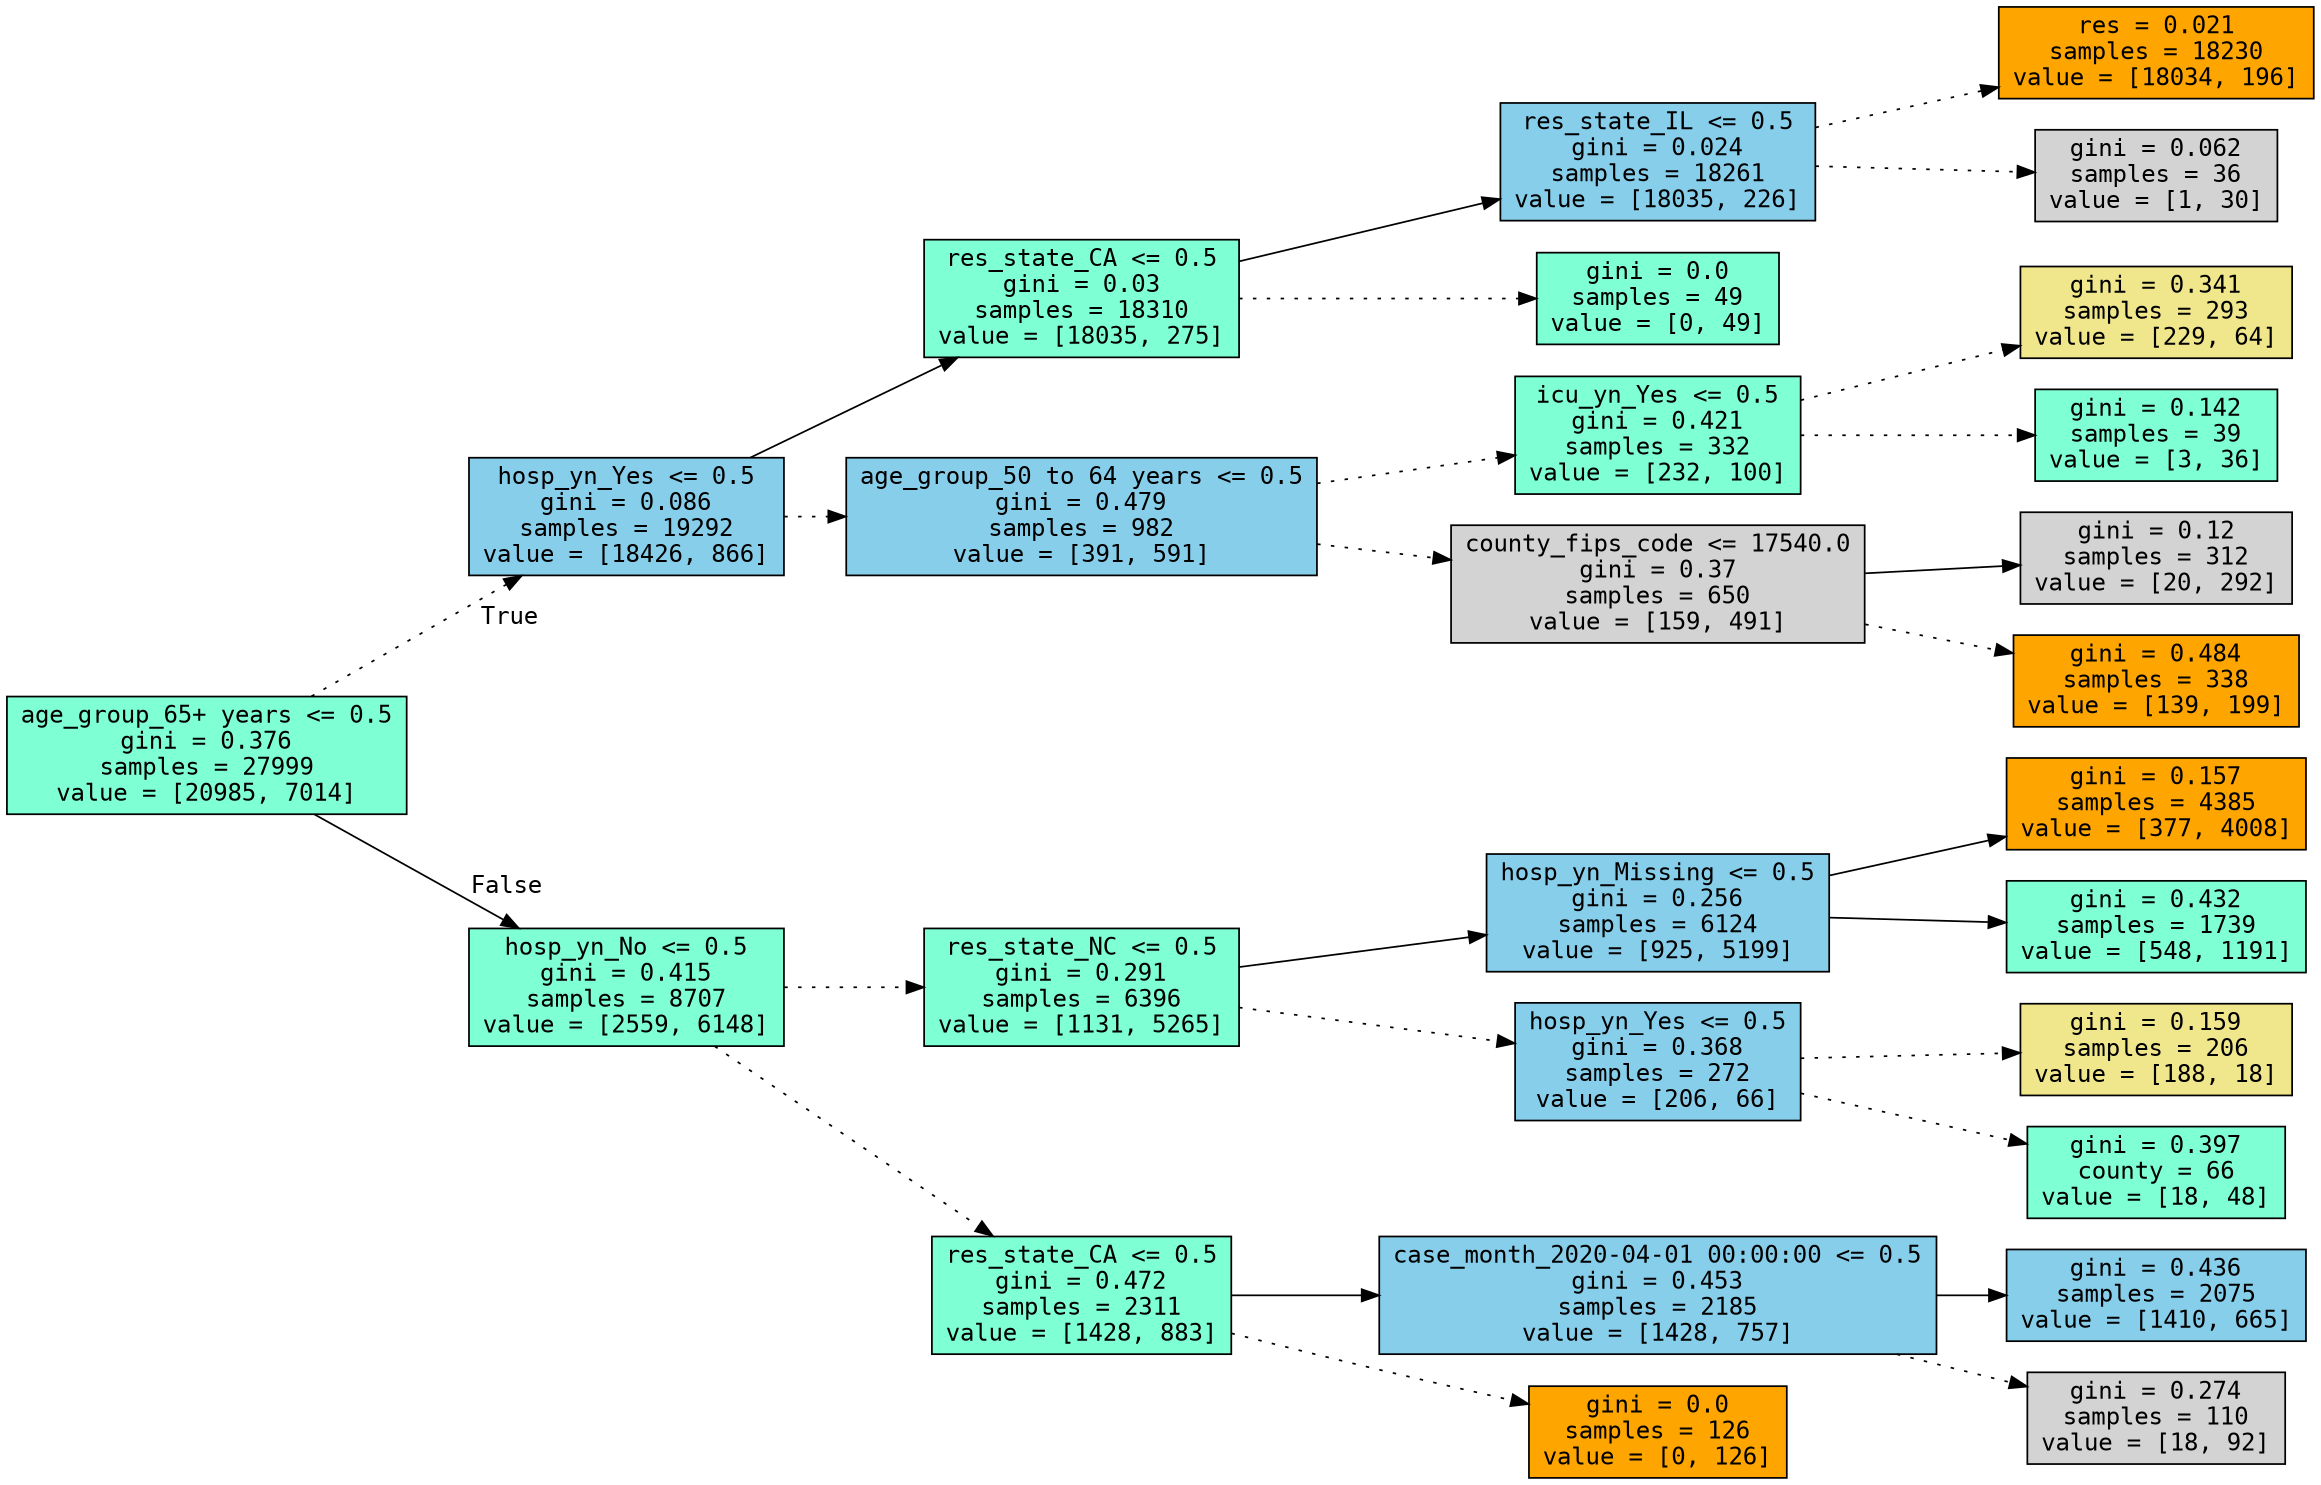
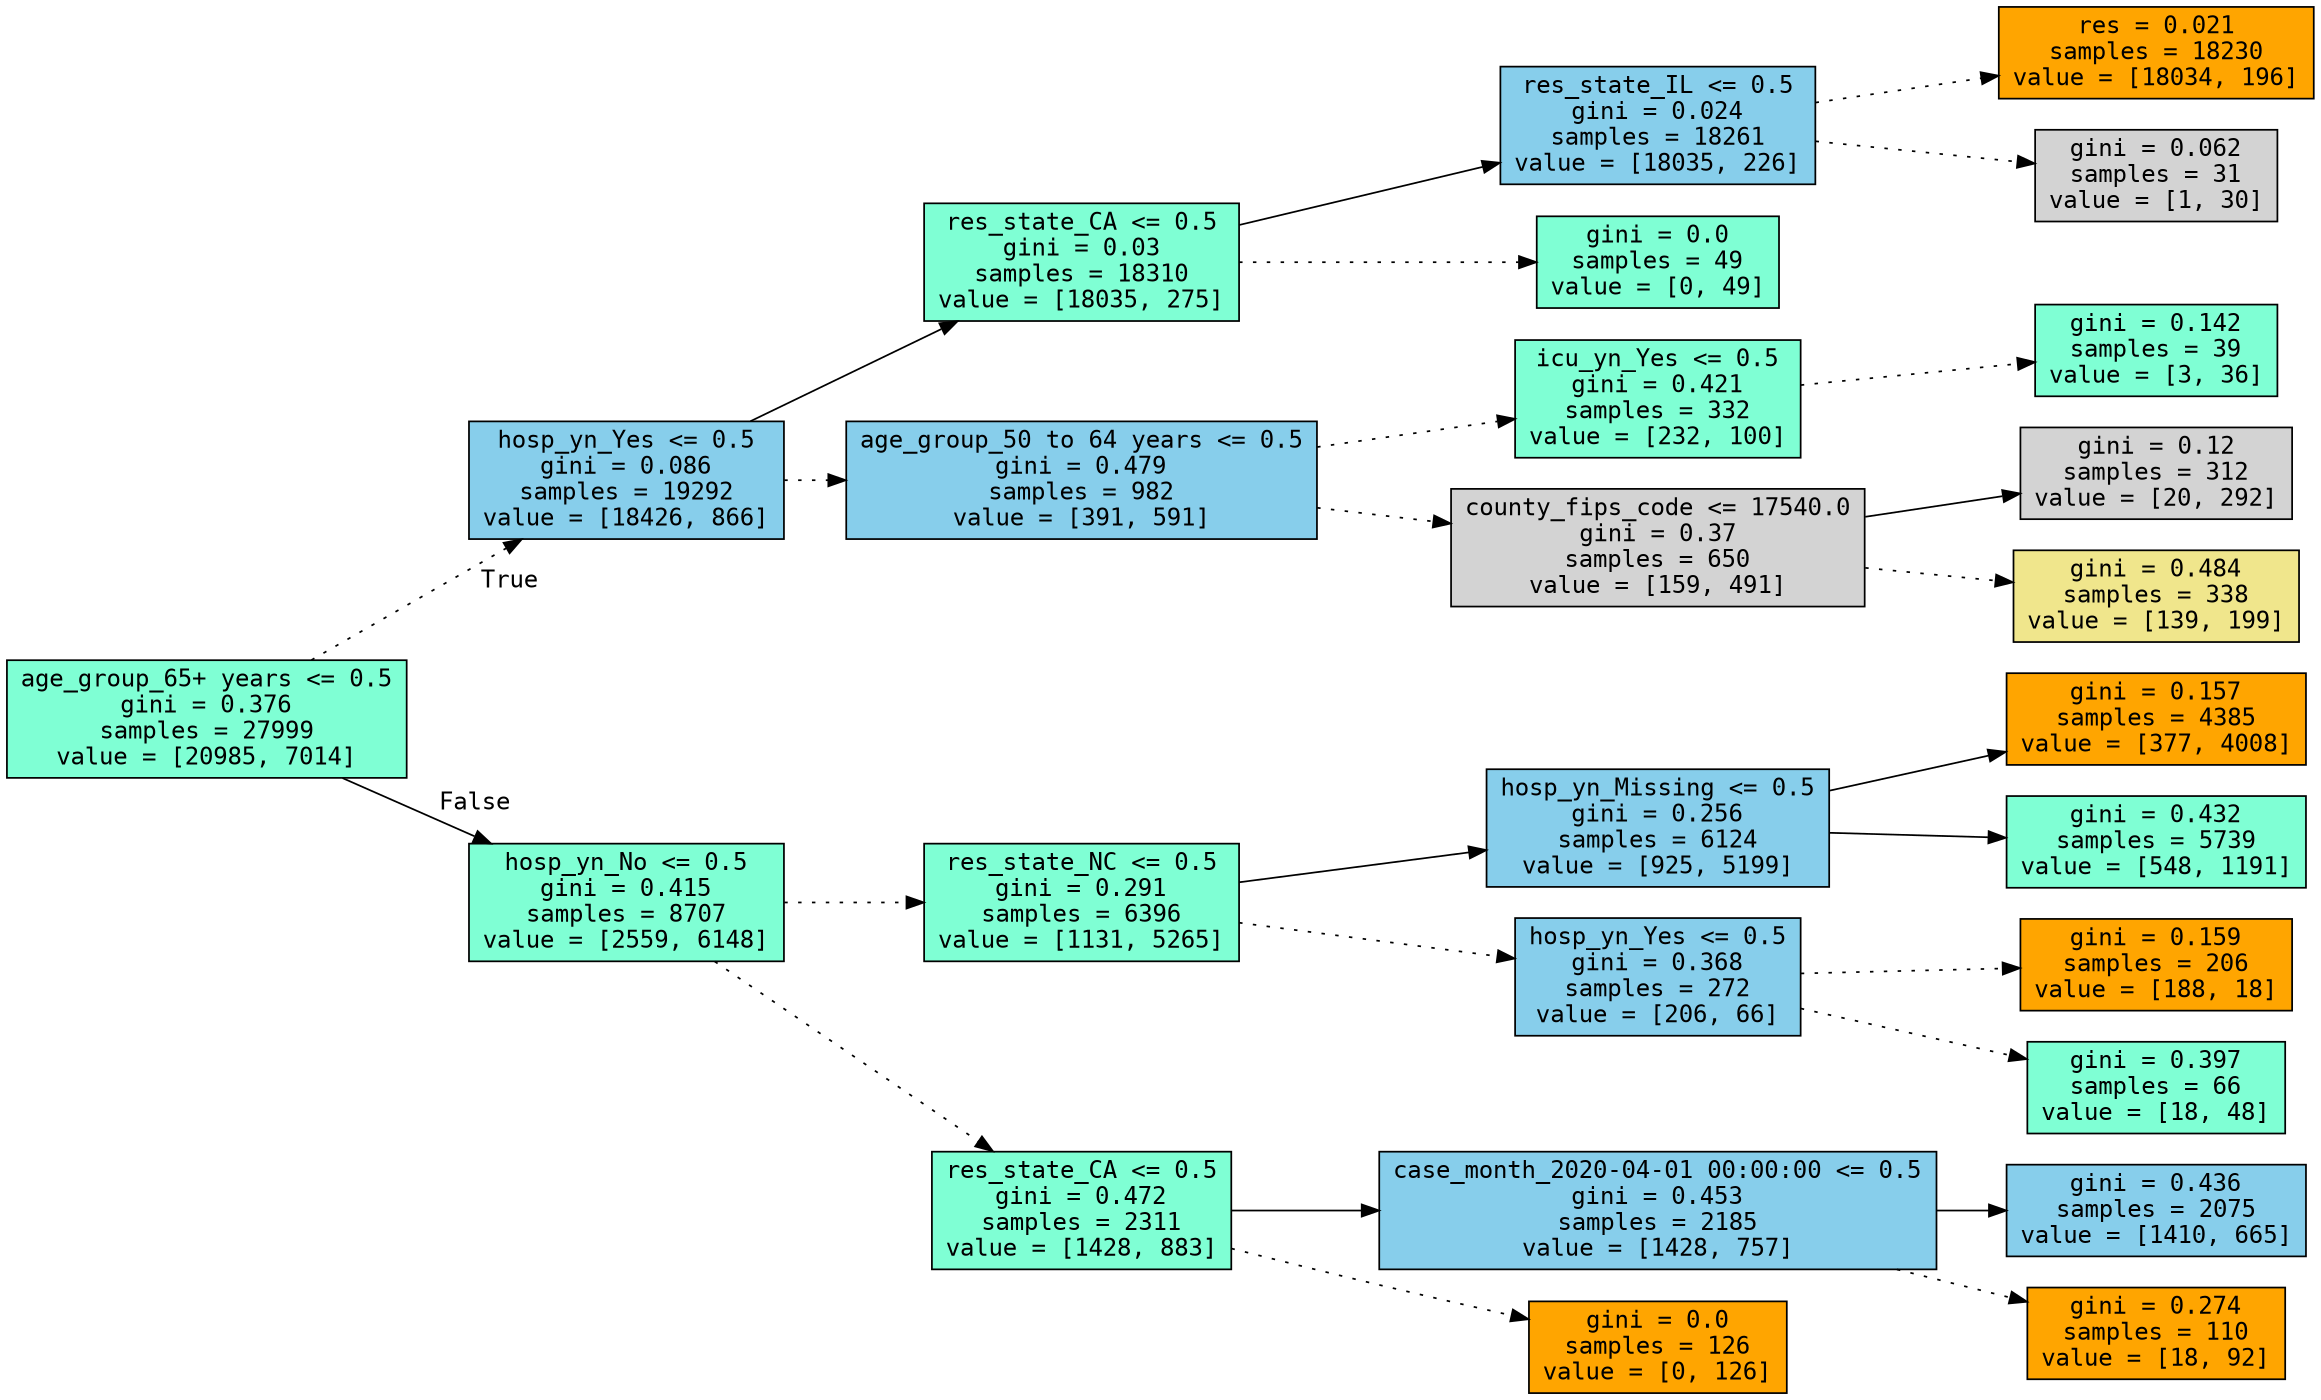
node "gini = 0.062 samples = 36 value = [1, 30]": label "gini = 0.062 samples = 36 value = [1, 30]" -> "gini = 0.062 samples = 31 value = [1, 30]"
node "gini = 0.341 samples = 293 value = [229, 64]": removed
node "gini = 0.484 samples = 338 value = [139, 199]": fillcolor orange -> khaki
node "gini = 0.432 samples = 1739 value = [548, 1191]": label "gini = 0.432 samples = 1739 value = [548, 1191]" -> "gini = 0.432 samples = 5739 value = [548, 1191]"
node "gini = 0.159 samples = 206 value = [188, 18]": fillcolor khaki -> orange
node "gini = 0.397 county = 66 value = [18, 48]": label "gini = 0.397 county = 66 value = [18, 48]" -> "gini = 0.397 samples = 66 value = [18, 48]"
node "gini = 0.274 samples = 110 value = [18, 92]": fillcolor lightgrey -> orange
